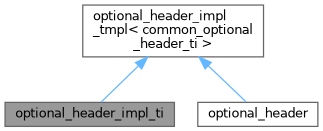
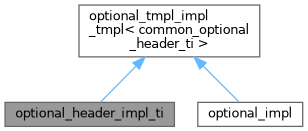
node "optional_header_impl _tmpl< common_optional _header_ti >": label "optional_header_impl _tmpl< common_optional _header_ti >" -> "optional_tmpl_impl _tmpl< common_optional _header_ti >"
node "optional_header": label "optional_header" -> "optional_impl"
